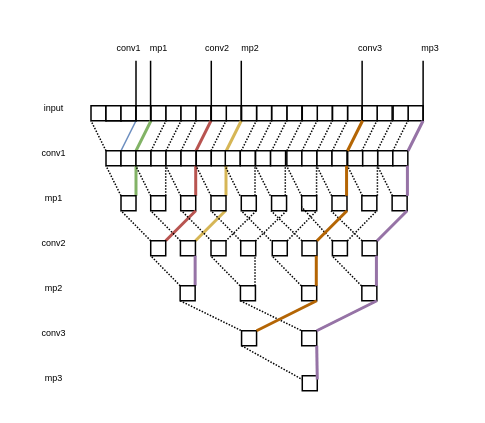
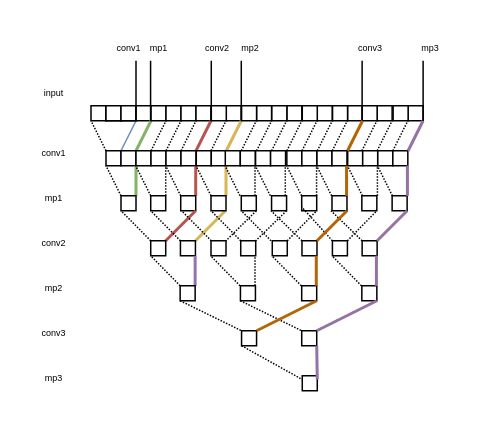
node "input": moved (53, 106) -> (53, 91)
